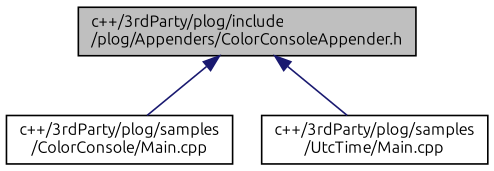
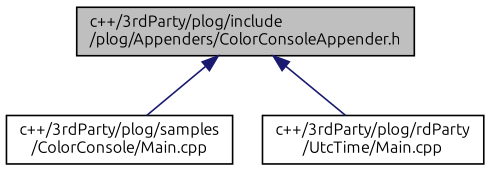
node "c++/3rdParty/plog/samples /UtcTime/Main.cpp": label "c++/3rdParty/plog/samples /UtcTime/Main.cpp" -> "c++/3rdParty/plog/rdParty /UtcTime/Main.cpp"
